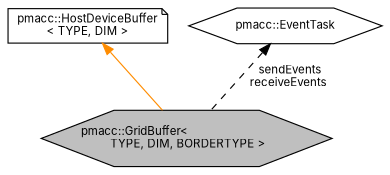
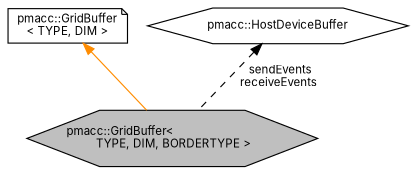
node "pmacc::HostDeviceBuffer < TYPE, DIM >": label "pmacc::HostDeviceBuffer < TYPE, DIM >" -> "pmacc::GridBuffer < TYPE, DIM >"
node "pmacc::EventTask": label "pmacc::EventTask" -> "pmacc::HostDeviceBuffer"
